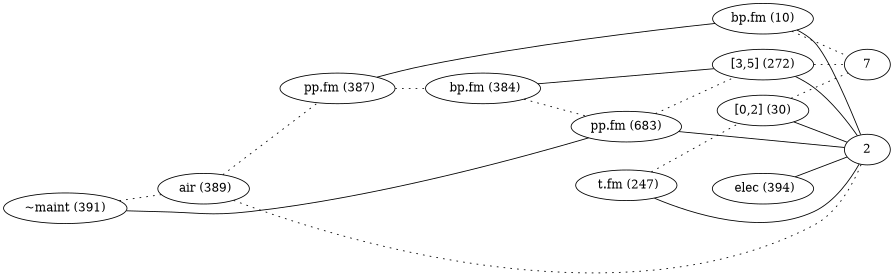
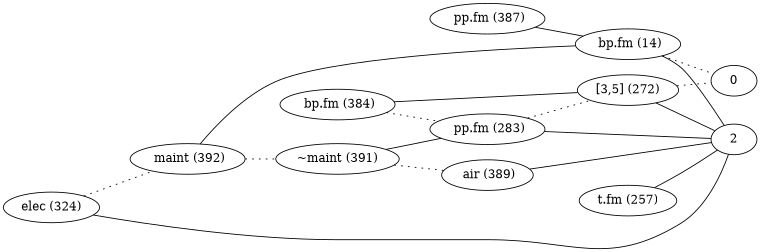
node "bp.fm (10)": label "bp.fm (10)" -> "bp.fm (14)"
node "7": label "7" -> "0"
edge "pp.fm (387)" -- "bp.fm (384)": removed
node "[0,2] (30)": removed
node "pp.fm (683)": label "pp.fm (683)" -> "pp.fm (283)"
edge "pp.fm (387)" -- "air (389)": removed
node "maint (392)": added
node "t.fm (247)": label "t.fm (247)" -> "t.fm (257)"
node "elec (394)": label "elec (394)" -> "elec (324)"
edge "2" -- "air (389)": style dotted -> solid
